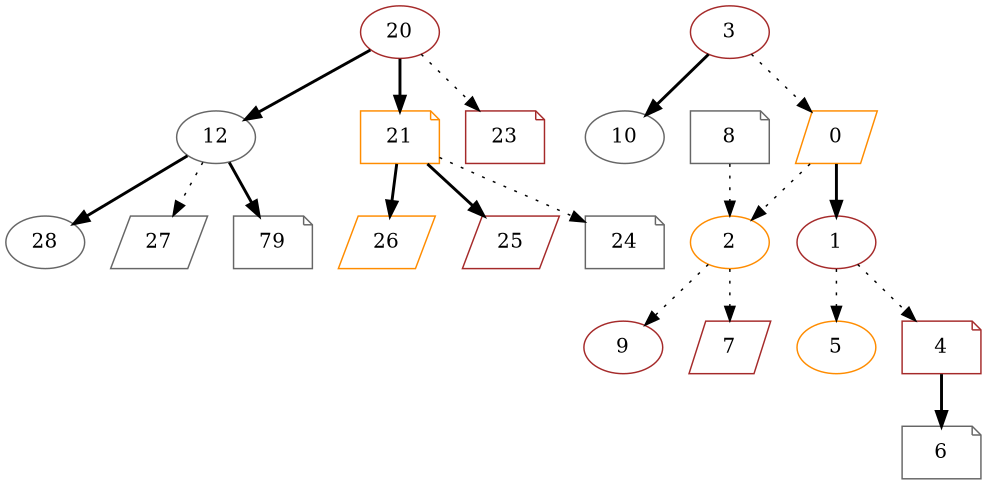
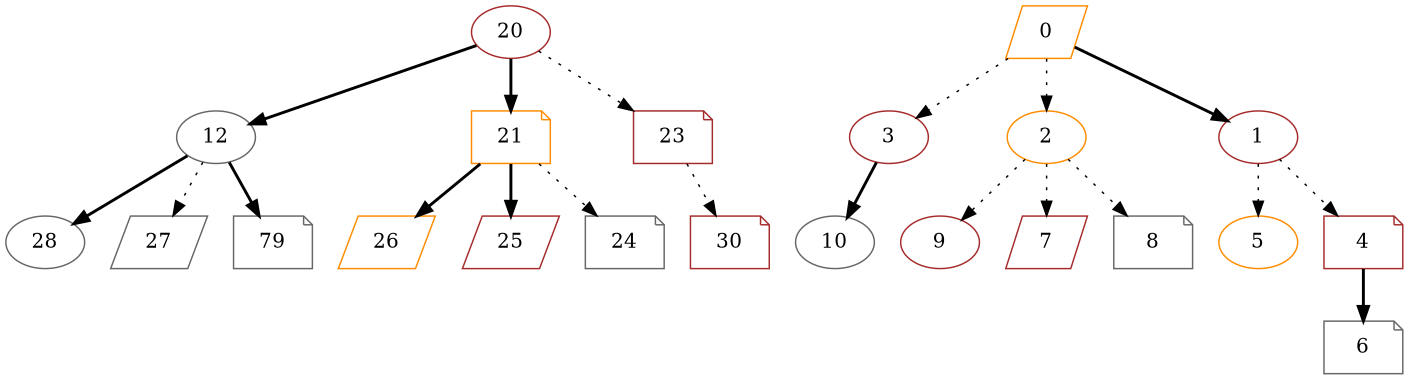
edge "3" -> "0": reversed
edge "8" -> "2": reversed
node "30": added
